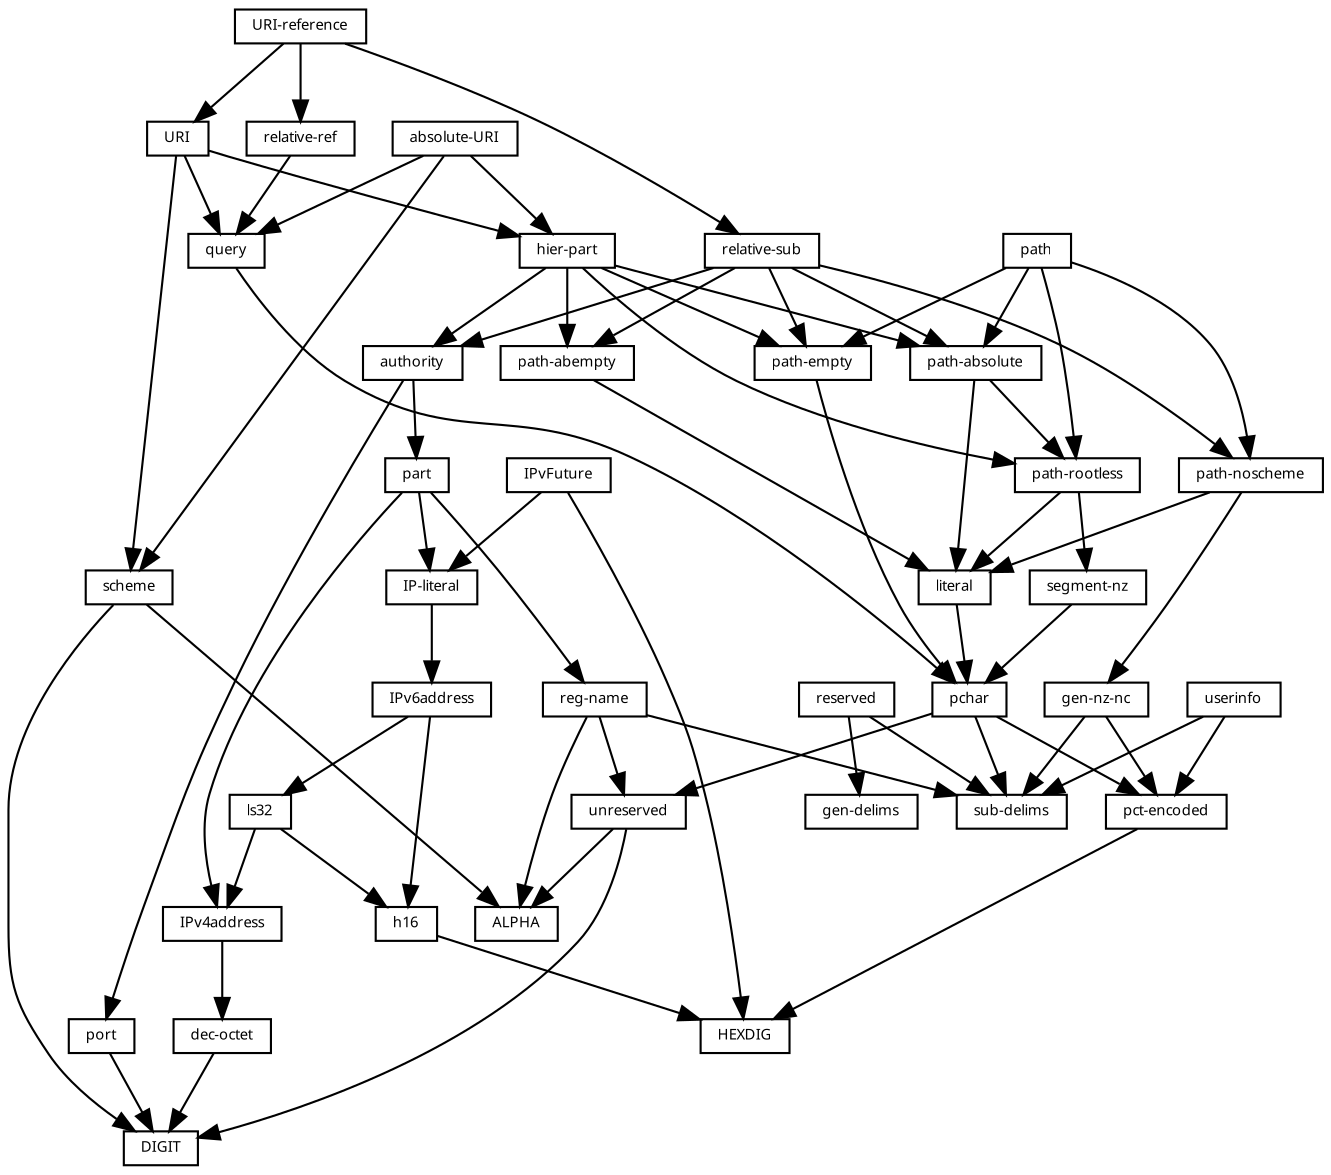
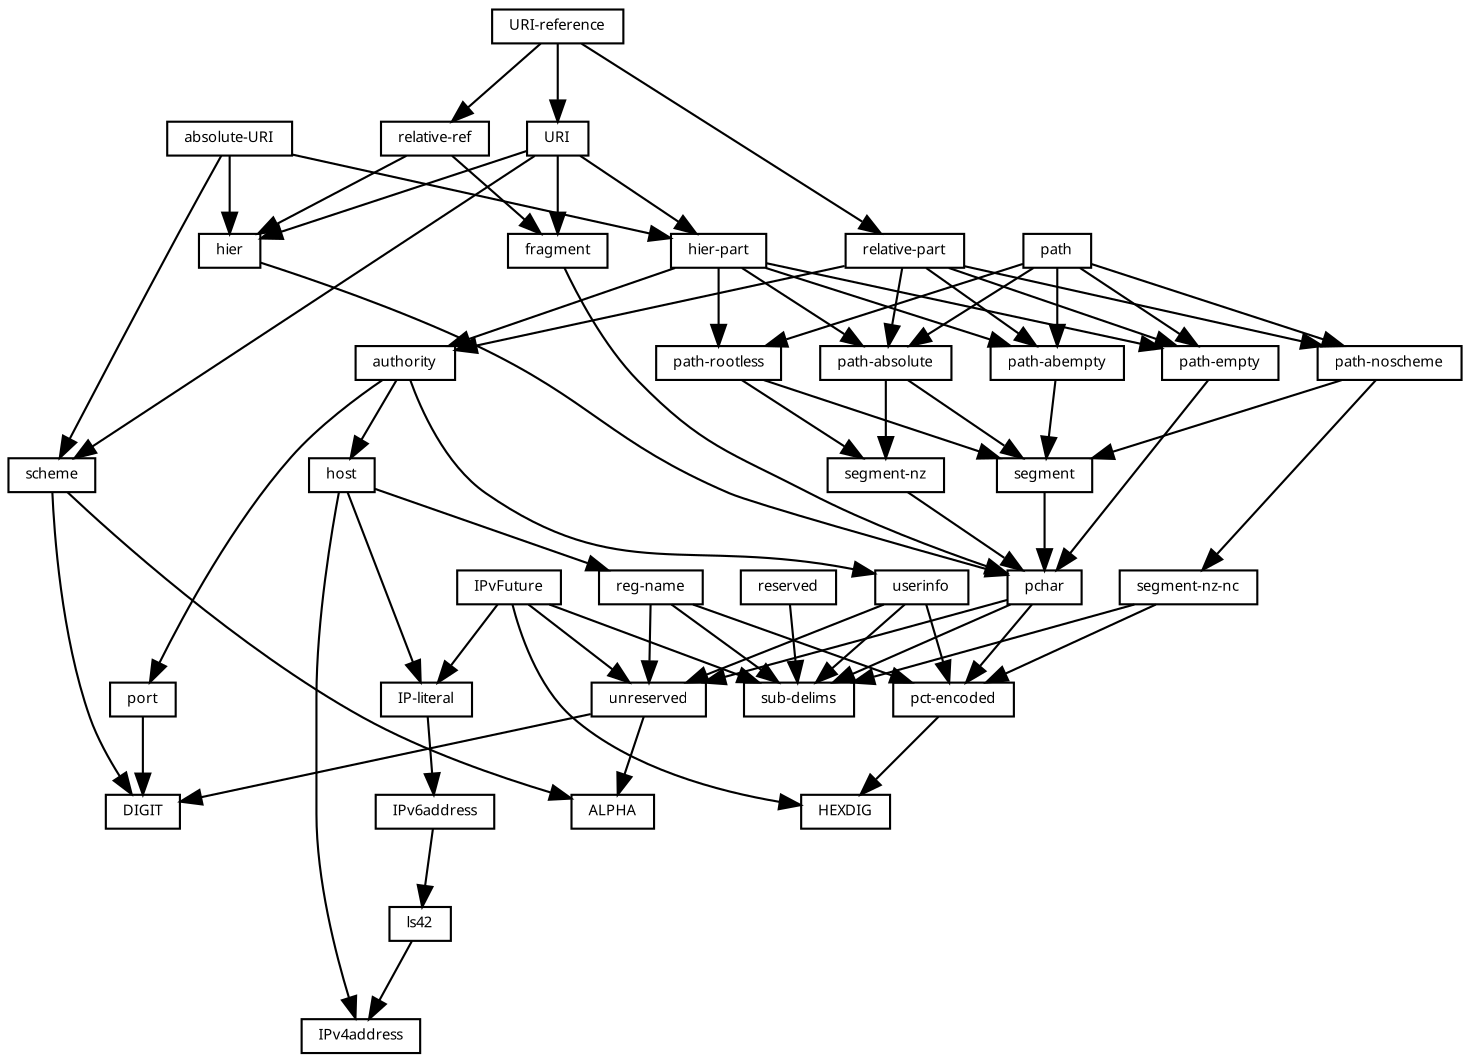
node "query": label "query" -> "hier"
node "fragment": added
node "relative-sub": label "relative-sub" -> "relative-part"
edge "path" -> "path-abempty": added
edge "path-absolute" -> "path-rootless": now "path-absolute" -> "segment-nz"
node "part": label "part" -> "host"
edge "authority" -> "userinfo": added
node "literal": label "literal" -> "segment"
edge "userinfo" -> "unreserved": added
edge "IPvFuture" -> "sub-delims": added
edge "IPvFuture" -> "unreserved": added
node "gen-nz-nc": label "gen-nz-nc" -> "segment-nz-nc"
edge "reg-name" -> "ALPHA": now "reg-name" -> "pct-encoded"
node "ls32": label "ls32" -> "ls42"
node "gen-delims": removed
node "h16": removed
node "dec-octet": removed
